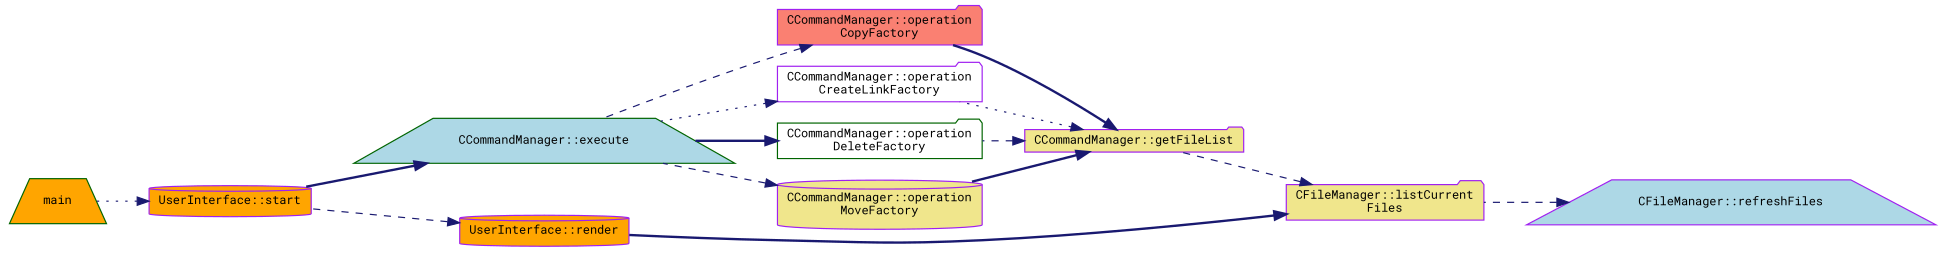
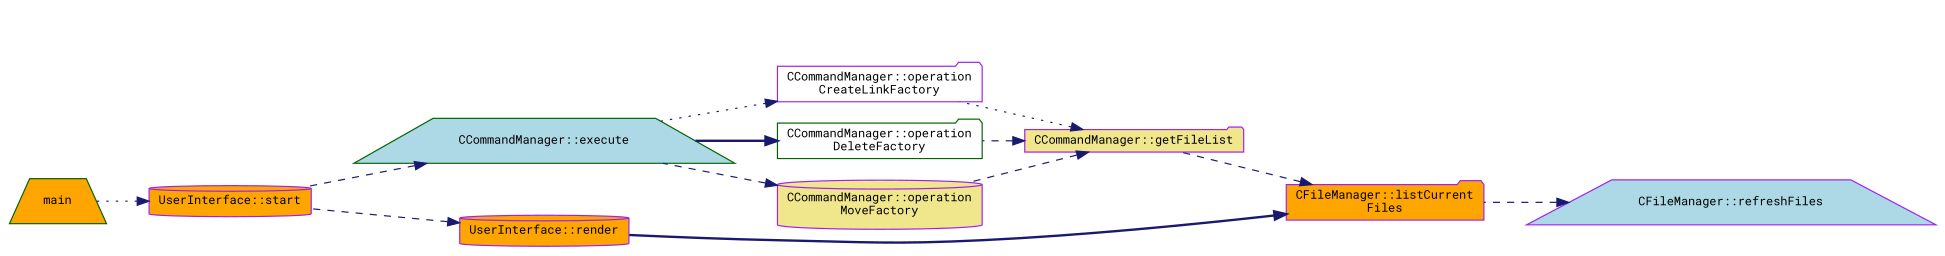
node "CCommandManager::operation CopyFactory": removed
edge "CCommandManager::operation MoveFactory" -> "CCommandManager::getFileList": style bold -> dashed
edge "UserInterface::start" -> "CCommandManager::execute": style bold -> dashed
node "CFileManager::listCurrent Files": fillcolor khaki -> orange
